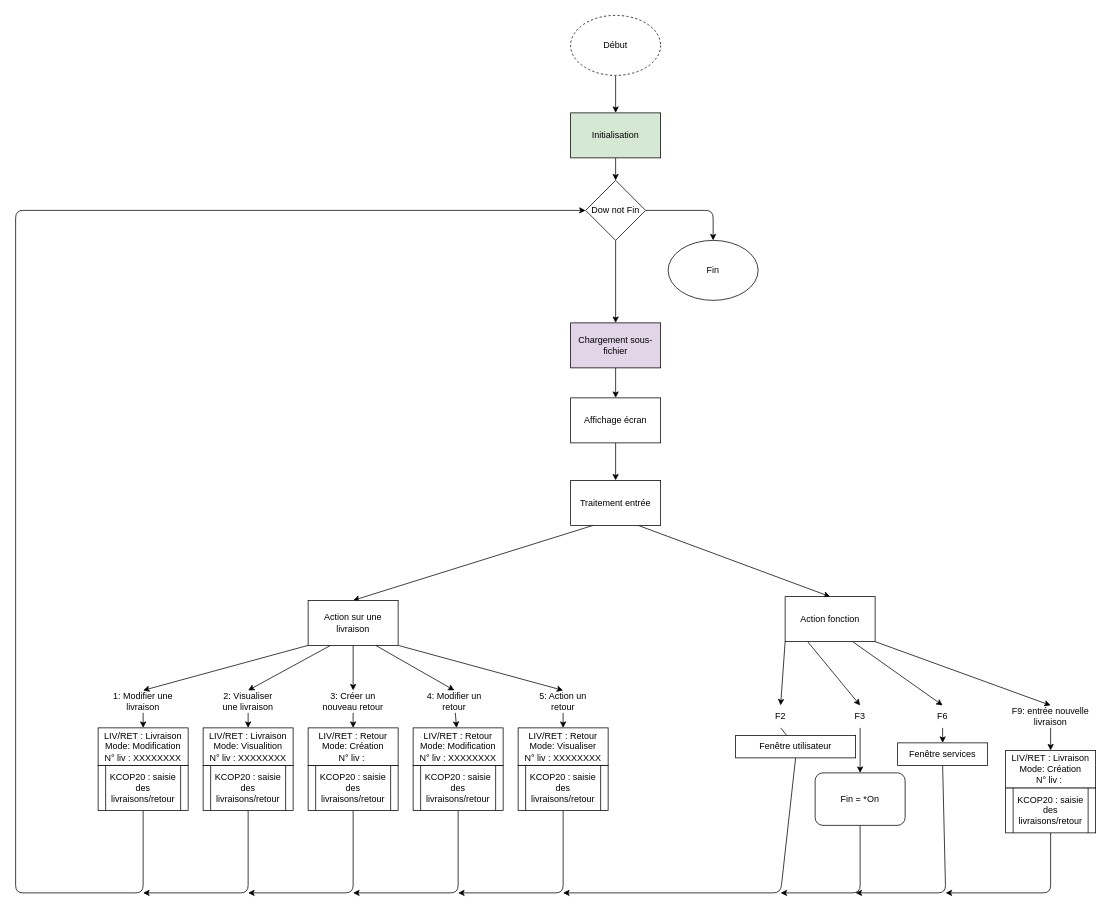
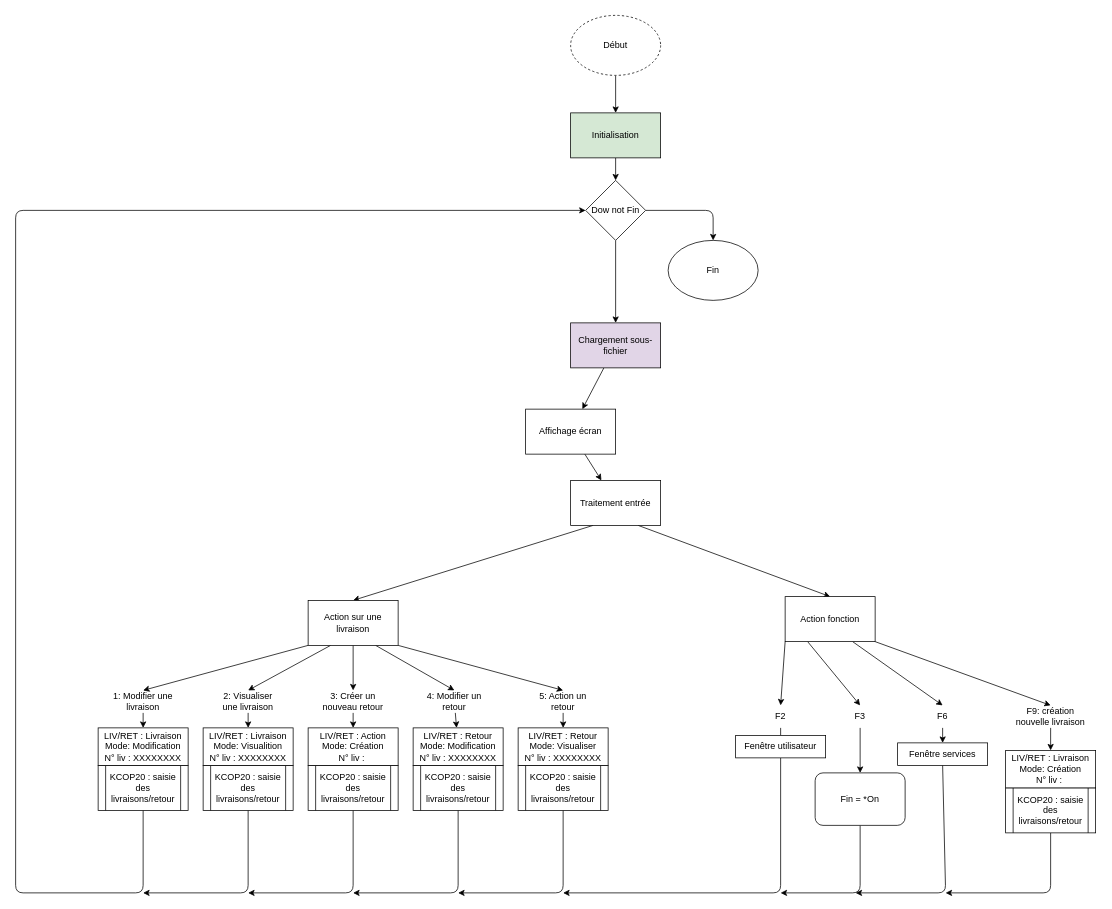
node "Affichage écran": moved (615, 420) -> (570, 432)
node "F9: entrée nouvelle livraison": label "F9: entrée nouvelle livraison" -> "F9: création nouvelle livraison"
node "LIV/RET : Retour Mode: Création N° liv :": label "LIV/RET : Retour Mode: Création N° liv :" -> "LIV/RET : Action Mode: Création N° liv :"
node "Fenêtre utilisateur": size 120x23 -> 90x23
